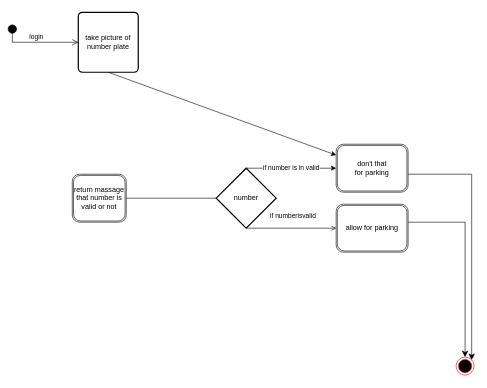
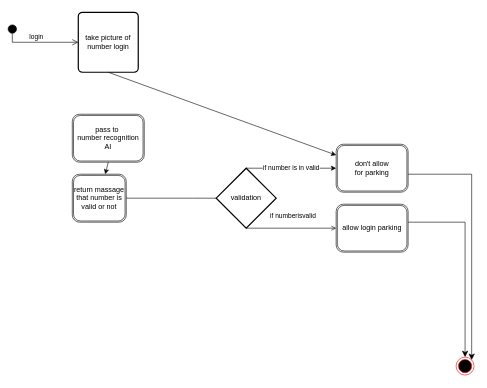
node "take picture of number plate": label "take picture of number plate" -> "take picture of number login"
node "pass to number recognition AI": added
edge "pass to number recognition AI" -> "return massage that number is valid or not": added
node "don't that for parking": label "don't that for parking" -> "don't allow for parking"
node "number": label "number" -> "validation"
node "allow for parking": label "allow for parking" -> "allow login parking"
